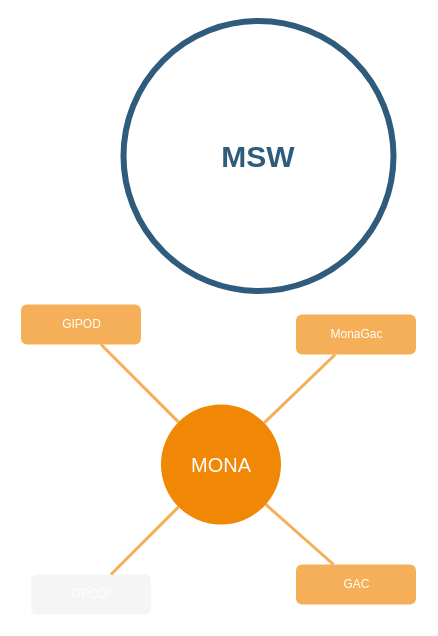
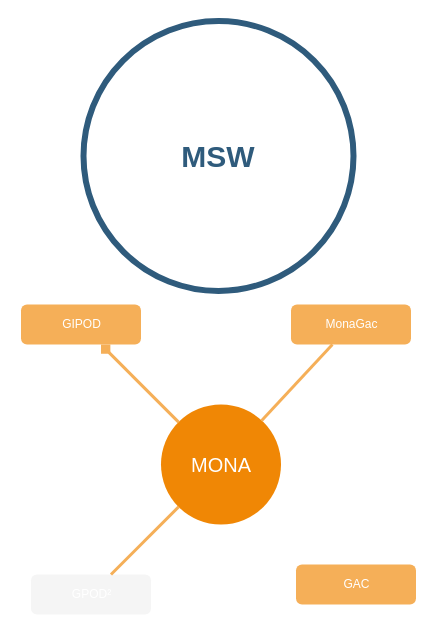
node "MSW": moved (259, 156) -> (219, 156)
node "MonaGac": moved (356, 335) -> (351, 325)
edge "GIPOD" -- "MONA": arrowhead none -> diamond
edge "MONA" -- "GAC": removed
